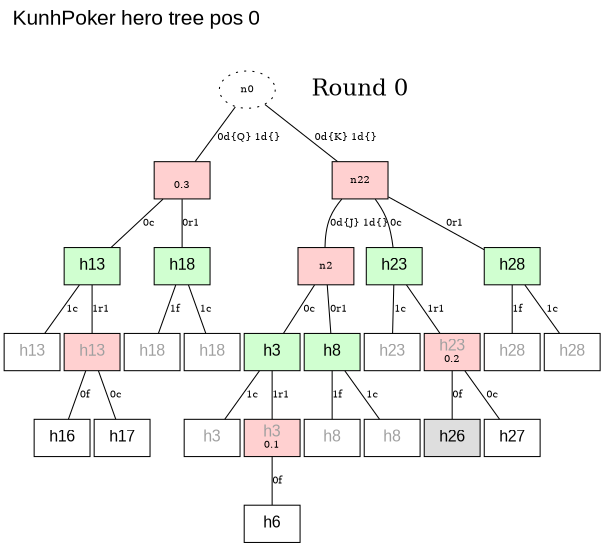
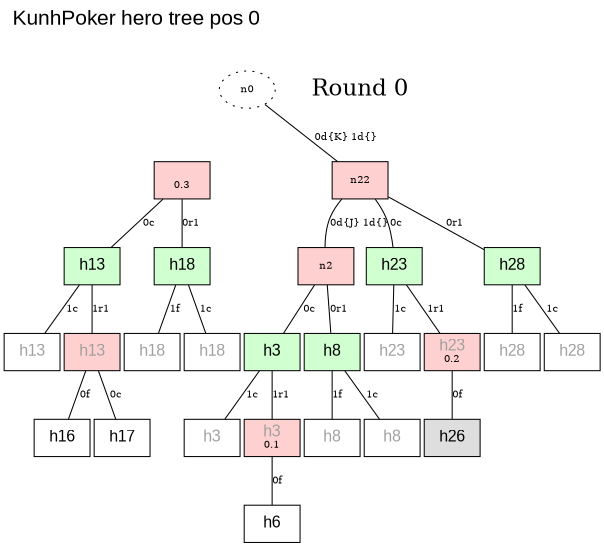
edge "n0" -- "0.3": removed, label "0d{Q} 1d{}"
node "h27": removed
